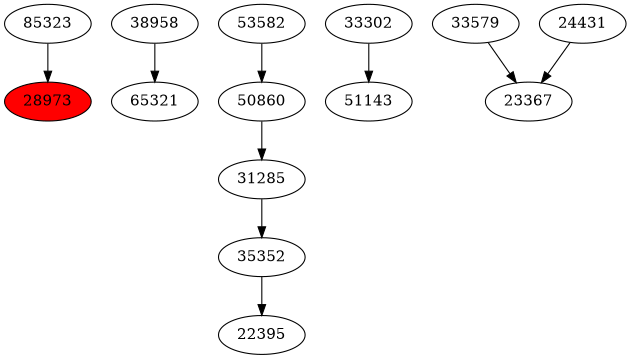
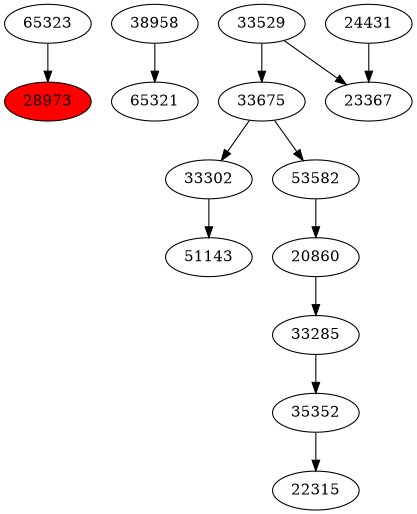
node "85323": label "85323" -> "65323"
node "33579": label "33579" -> "33529"
node "33675": added
node "50860": label "50860" -> "20860"
node "31285": label "31285" -> "33285"
node "22395": label "22395" -> "22315"
